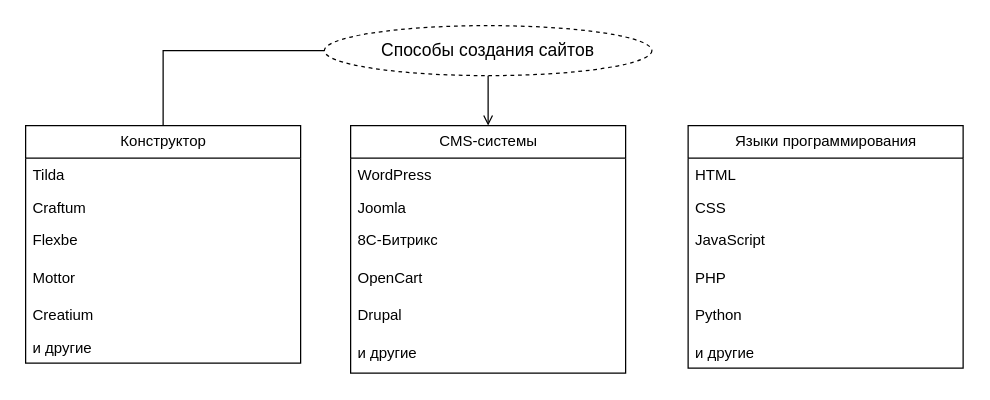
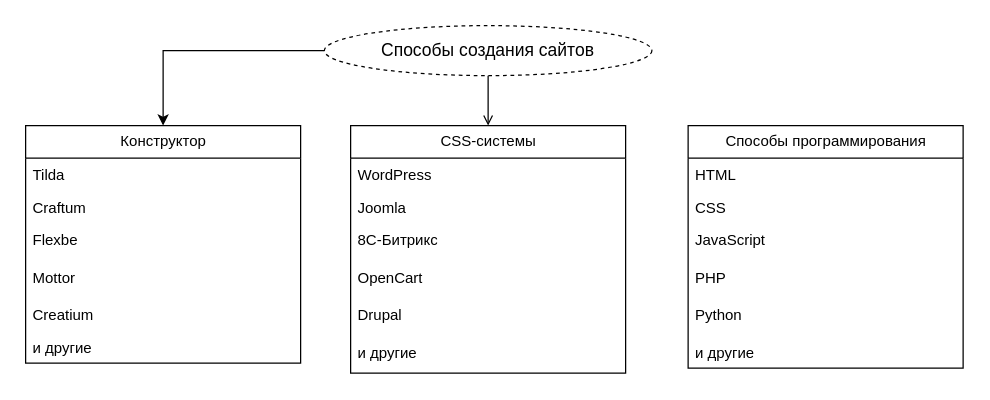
edge "Способы создания сайтов" -- "Конструктор": arrowhead none -> classic
node "CMS-системы": label "CMS-системы" -> "CSS-системы"
node "Языки программирования": label "Языки программирования" -> "Способы программирования"
